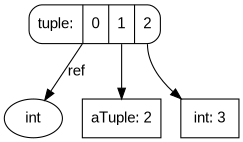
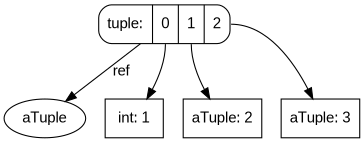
node "int": label "int" -> "aTuple"
node "int: 1": added
node "int: 3": label "int: 3" -> "aTuple: 3"
